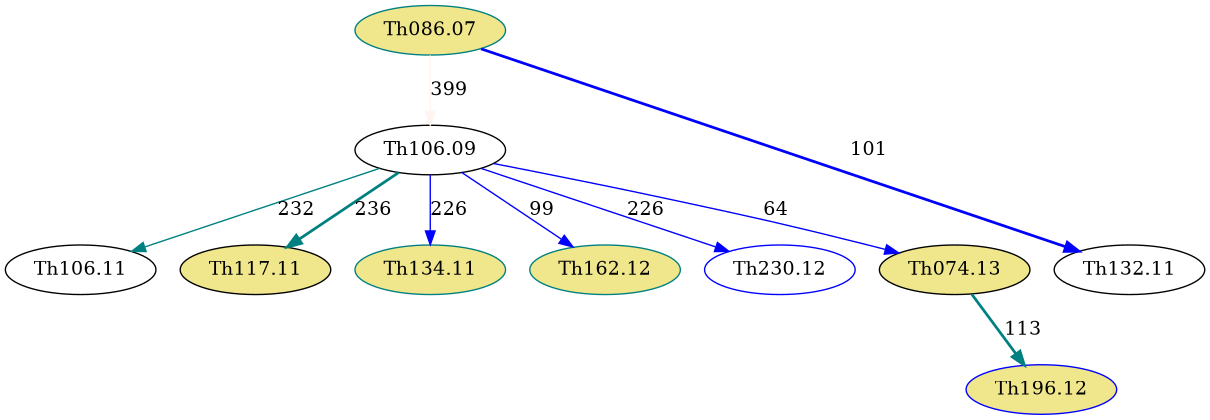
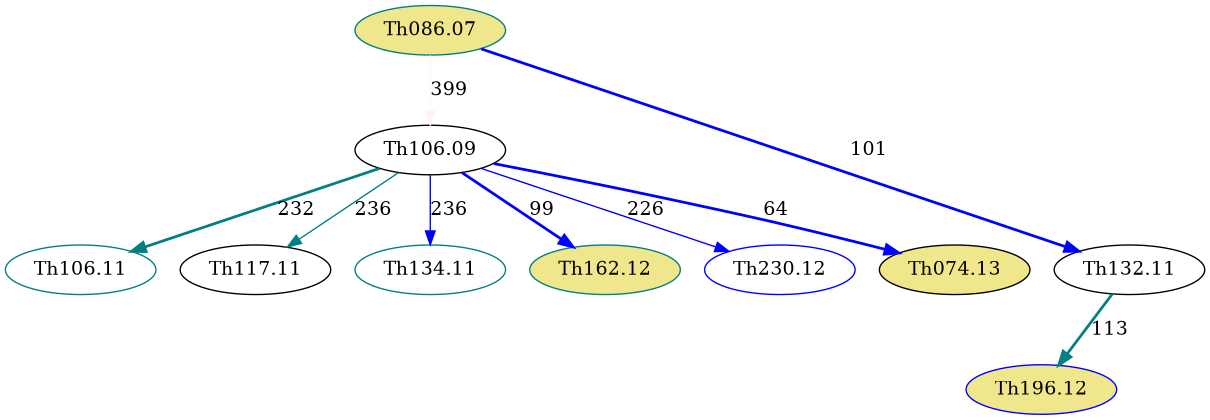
edge "Th106.09" -> "Th074.13": style solid -> bold
edge "Th106.09" -> "Th117.11": style bold -> solid
edge "Th106.09" -> "Th162.12": style solid -> bold
edge "Th106.09" -> "Th106.11": style solid -> bold
edge "Th106.09" -> "Th134.11": label "226" -> "236"
node "Th106.11": color black -> teal
node "Th117.11": fillcolor khaki -> white
node "Th134.11": fillcolor khaki -> white
edge "Th074.13" -> "Th196.12": now "Th132.11" -> "Th196.12"
